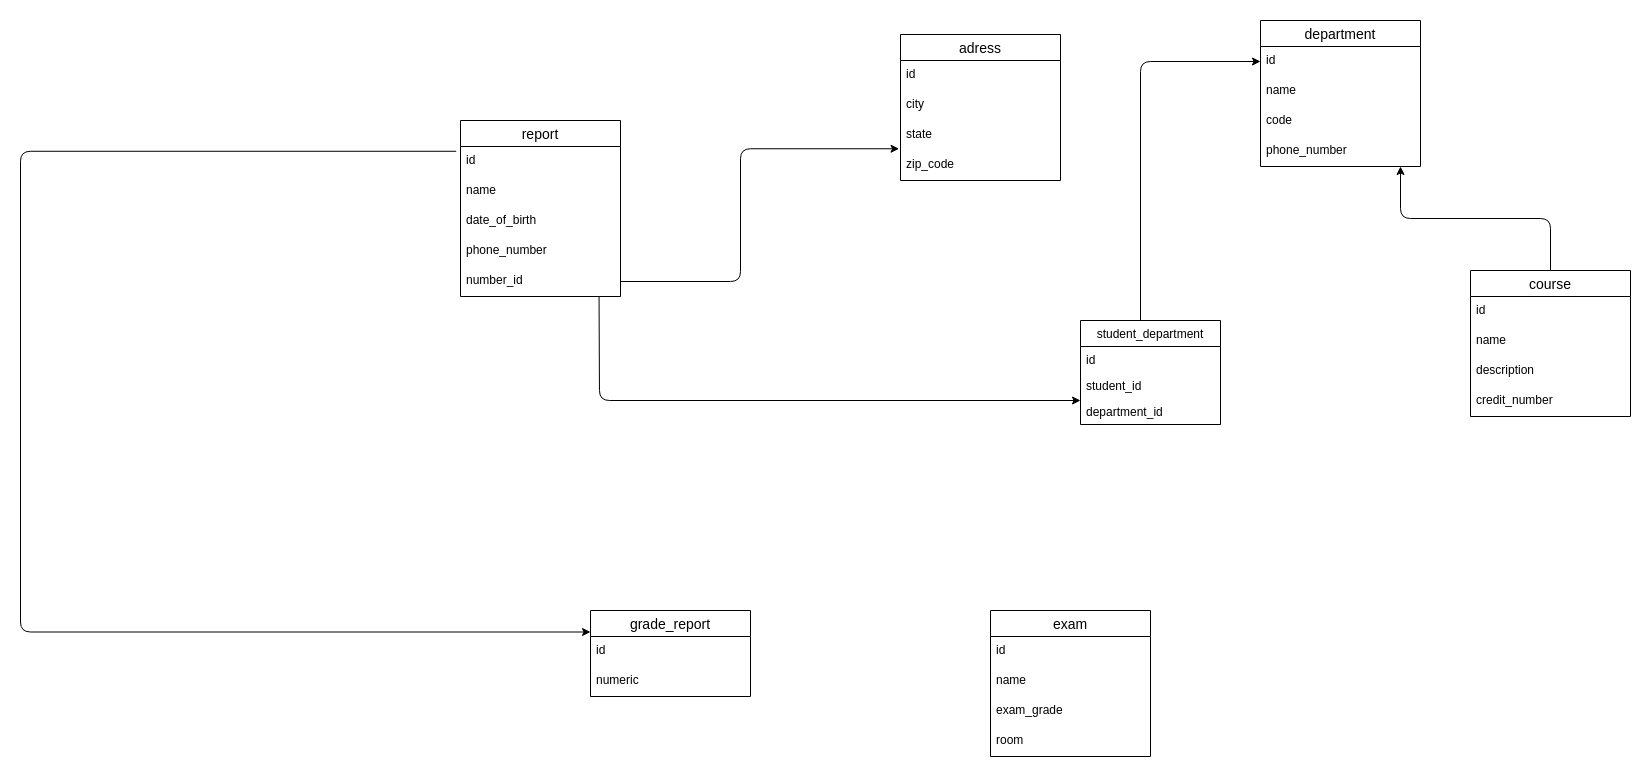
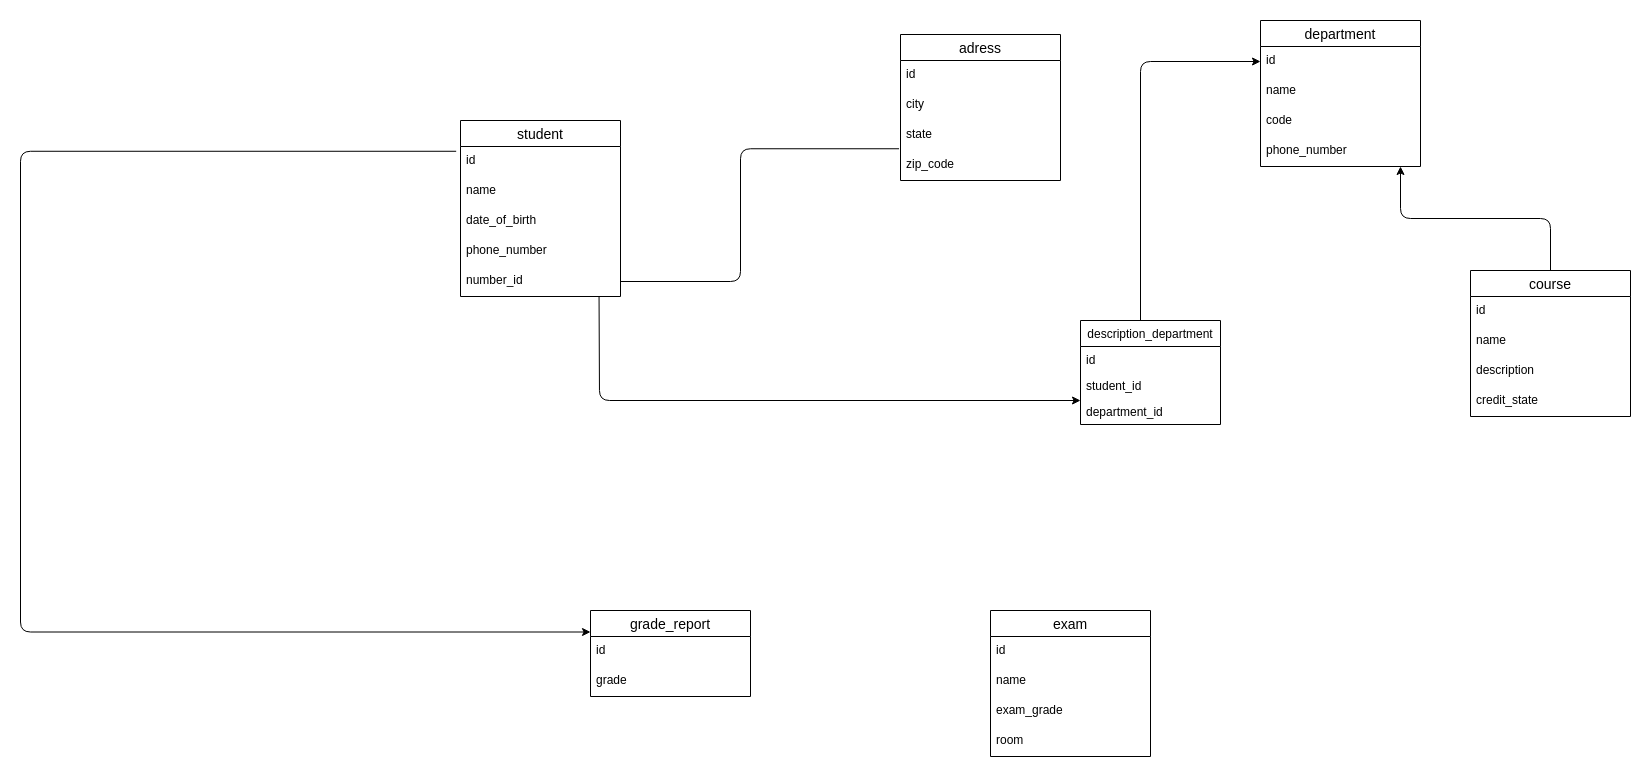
node "report": label "report" -> "student"
edge "number_id" -> "zip_code": arrowhead classic -> none
node "student_department": label "student_department" -> "description_department"
node "credit_number": label "credit_number" -> "credit_state"
node "numeric": label "numeric" -> "grade"
